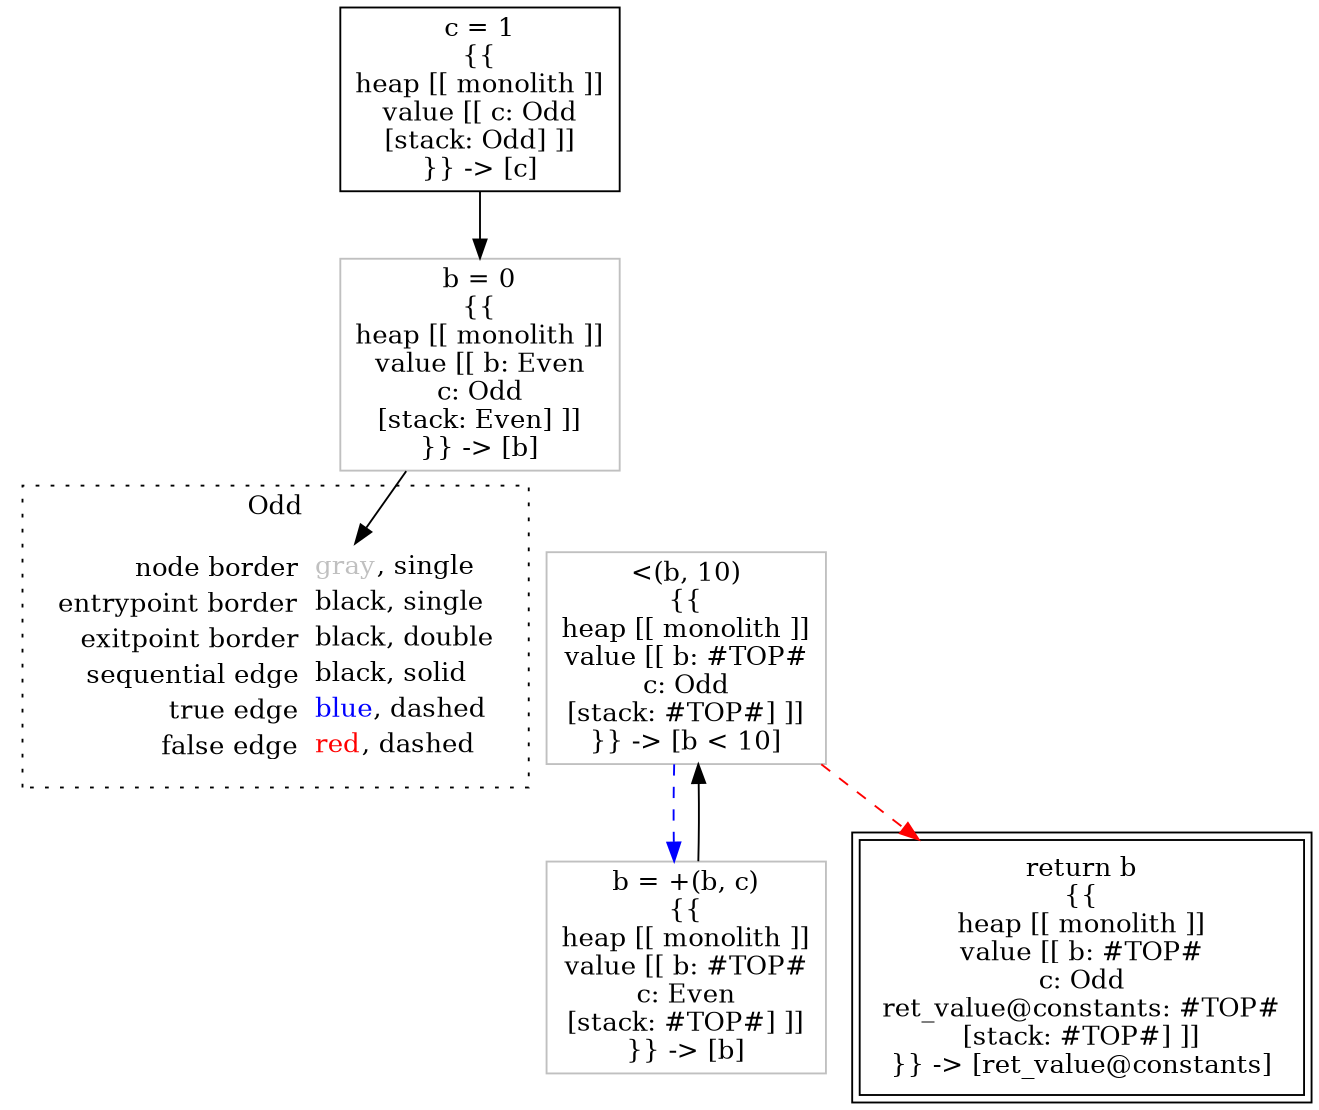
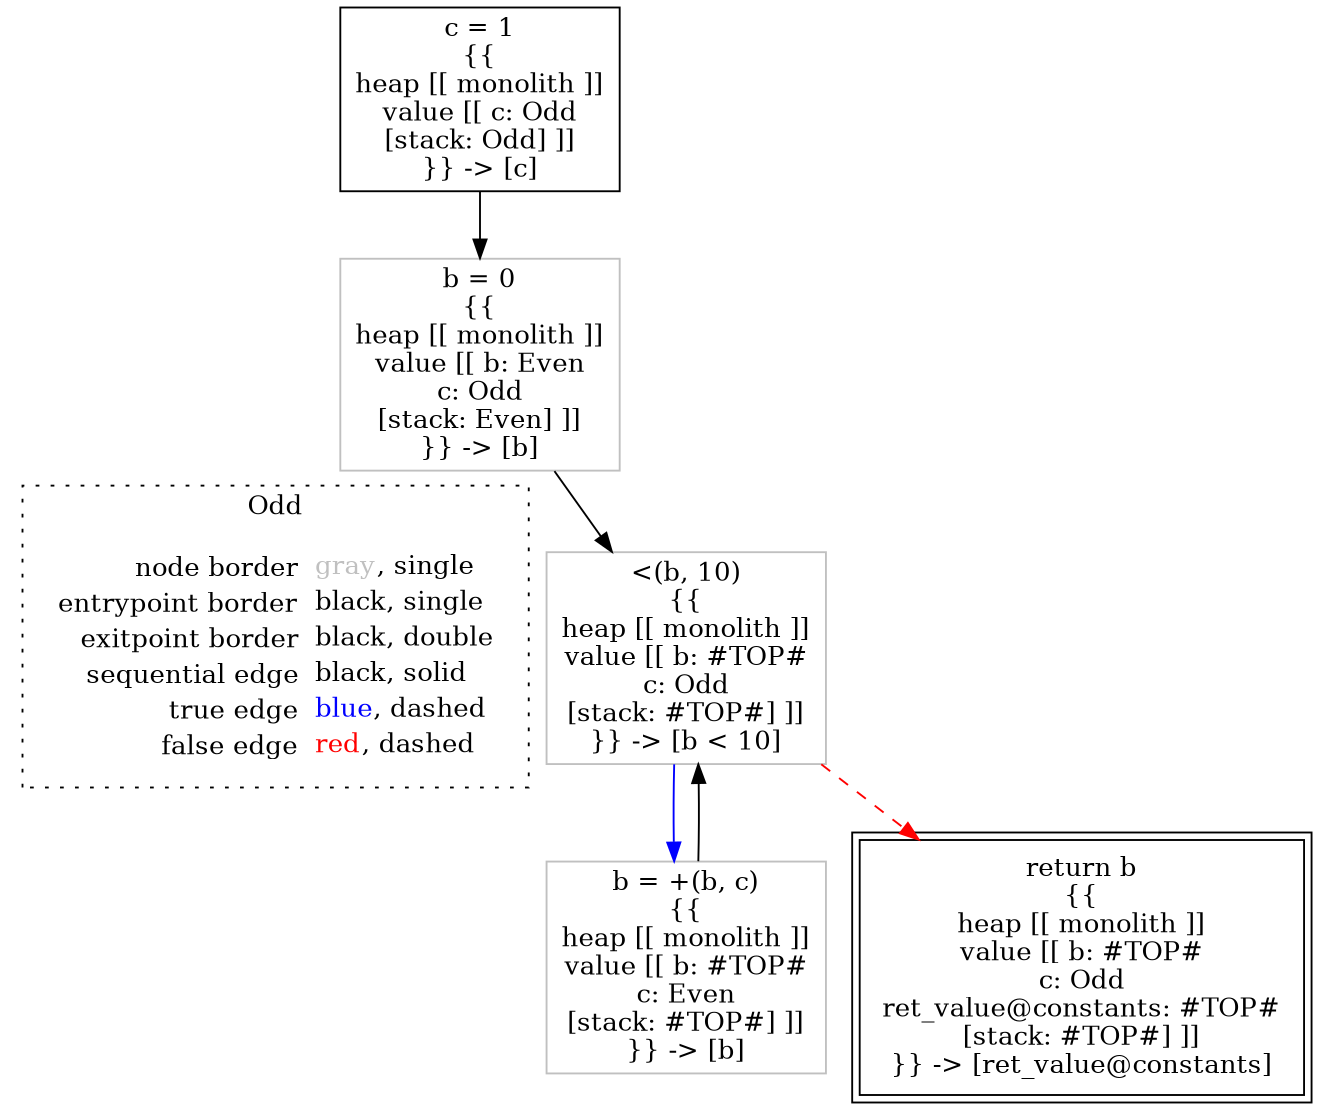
edge "b = 0" -> "node border": now "b = 0" -> "<(b, 10)"
edge "<(b, 10)" -> "b = +(b, c)": style dashed -> solid
